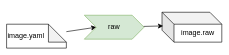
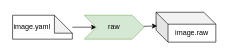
node "image.raw": moved (192, 27) -> (186, 27)
node "image.yaml": moved (36, 36) -> (42, 27)
